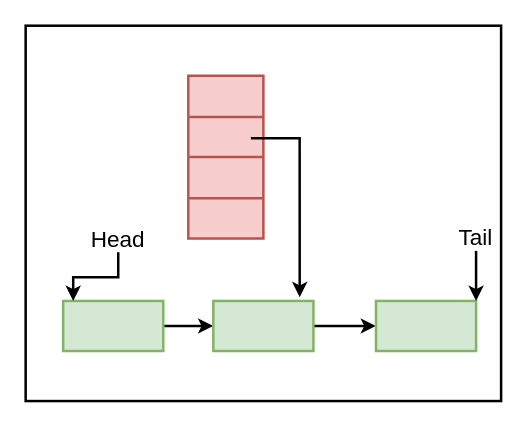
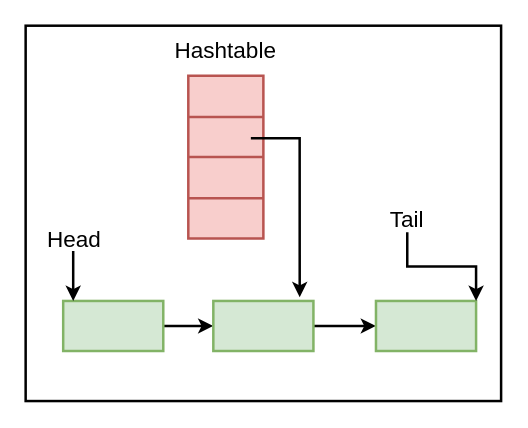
node "Hashtable": added
node "Tail": moved (476, 238) -> (407, 219)
node "Head": moved (118, 239) -> (74, 239)
